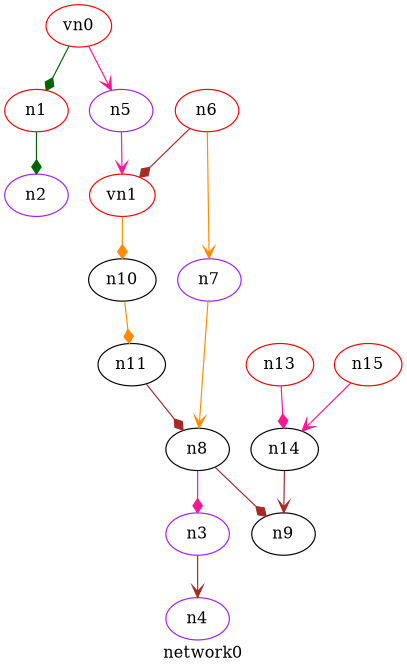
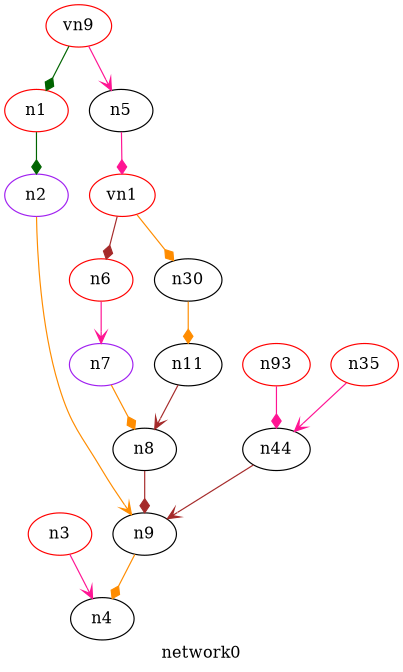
node "vn0": label "vn0" -> "vn9"
node "n5": color purple -> black
edge "n5" -> "vn1": arrowhead vee -> diamond
edge "n6" -> "vn1": reversed
edge "n6" -> "n7": color darkorange -> deeppink
node "n10": label "n10" -> "n30"
edge "n7" -> "n8": arrowhead vee -> diamond
node "n13": label "n13" -> "n93"
node "n15": label "n15" -> "n35"
edge "n2" -> "n9": added
edge "n11" -> "n8": arrowhead diamond -> vee
node "n14": label "n14" -> "n44"
edge "n8" -> "n3": removed
node "n3": color purple -> red
edge "n9" -> "n4": added
edge "n3" -> "n4": color brown -> deeppink
node "n4": color purple -> black
